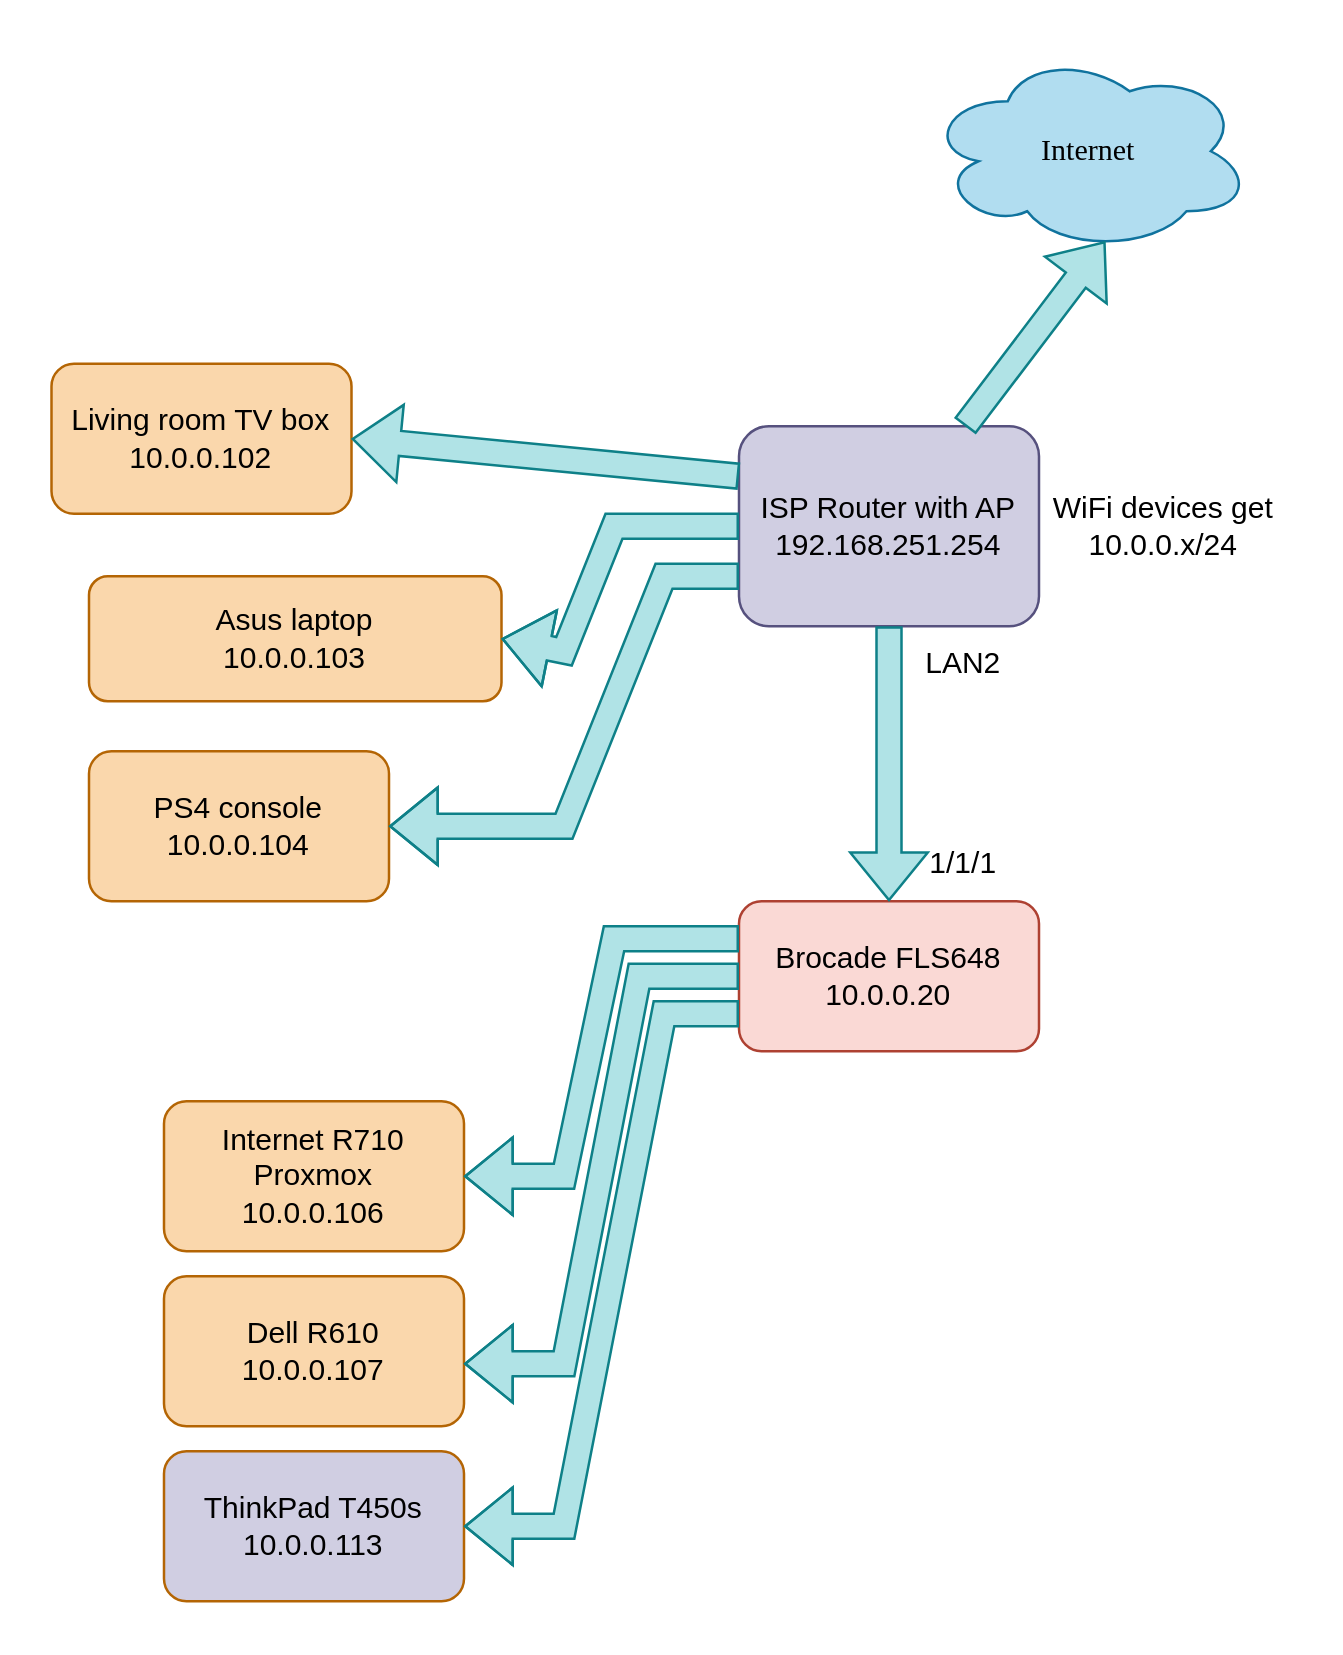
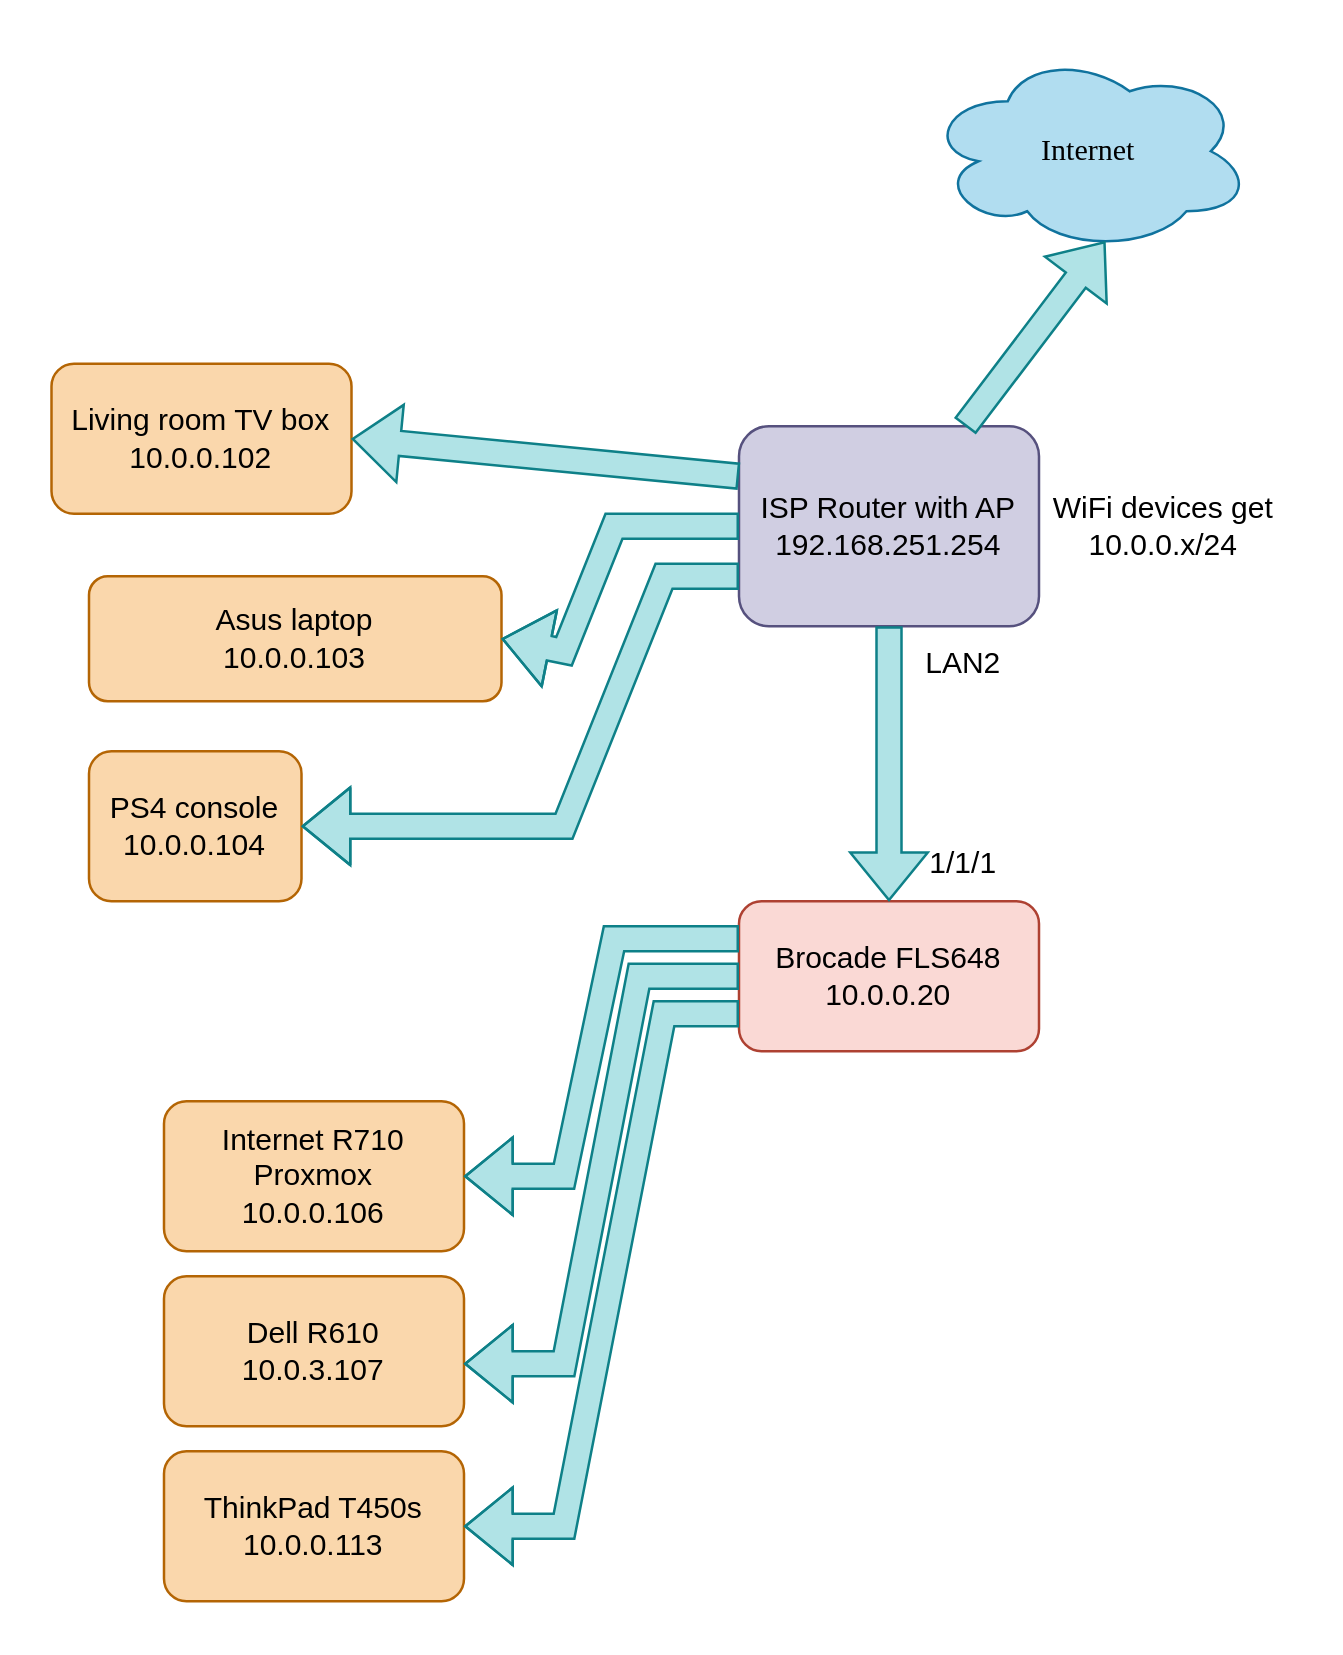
node "PS4 console 10.0.0.104": size 300x150 -> 213x150
node "Dell R610 10.0.0.107": label "Dell R610 10.0.0.107" -> "Dell R610 10.0.3.107"
node "ThinkPad T450s 10.0.0.113": fillcolor #d0cee2 -> #fad7ac
